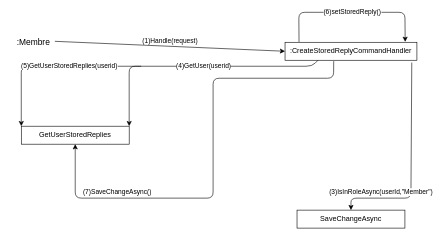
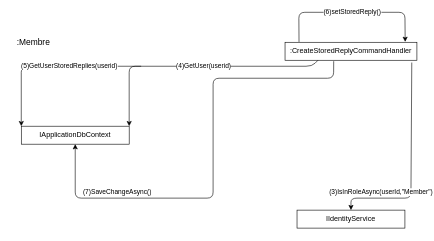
edge ":Membre" -> ":CreateStoredReplyCommandHandler": removed, label "(1)Handle(request)"
node "GetUserStoredReplies": label "GetUserStoredReplies" -> "IApplicationDbContext"
node "SaveChangeAsync": label "SaveChangeAsync" -> "IIdentityService"
